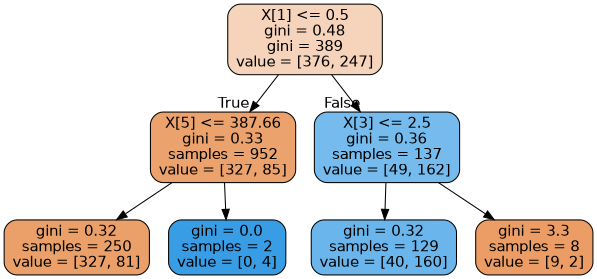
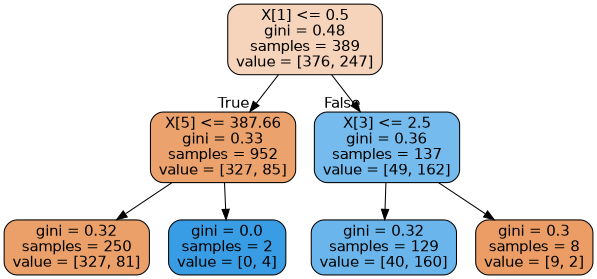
node "X[1] <= 0.5 gini = 0.48 gini = 389 value = [376, 247]": label "X[1] <= 0.5 gini = 0.48 gini = 389 value = [376, 247]" -> "X[1] <= 0.5 gini = 0.48 samples = 389 value = [376, 247]"
node "gini = 3.3 samples = 8 value = [9, 2]": label "gini = 3.3 samples = 8 value = [9, 2]" -> "gini = 0.3 samples = 8 value = [9, 2]"
